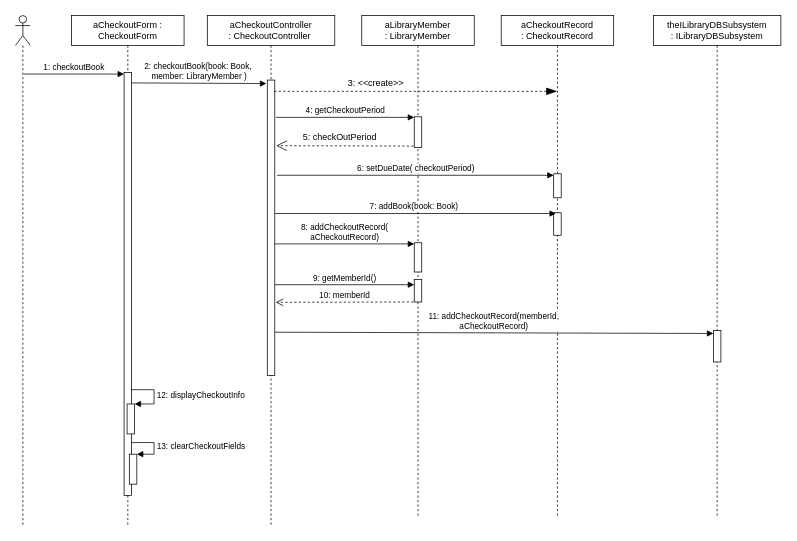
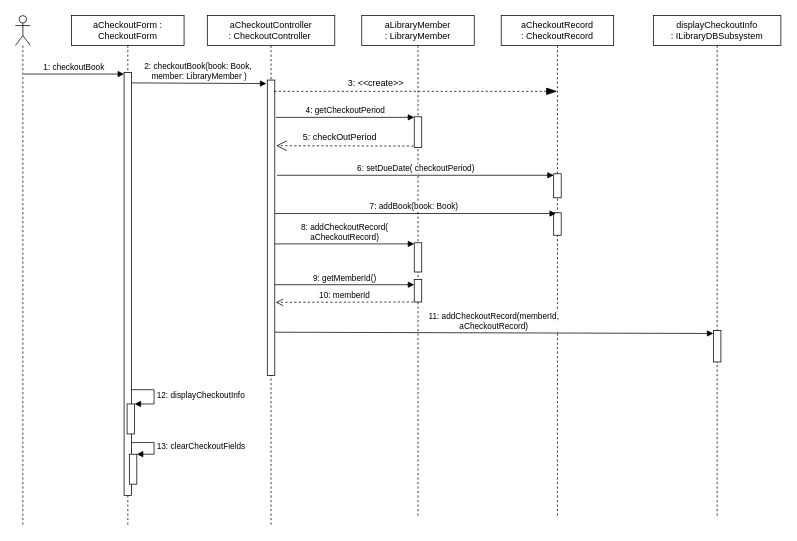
node "theILibraryDBSubsystem : ILibraryDBSubsystem": label "theILibraryDBSubsystem : ILibraryDBSubsystem" -> "displayCheckoutInfo : ILibraryDBSubsystem"
